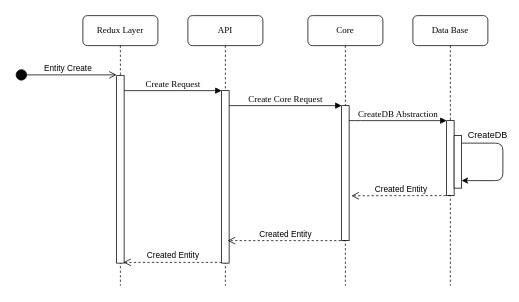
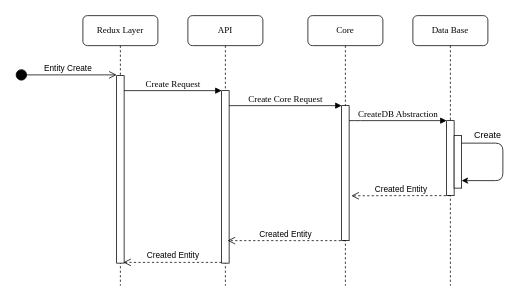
node "CreateDB": label "CreateDB" -> "Create"
